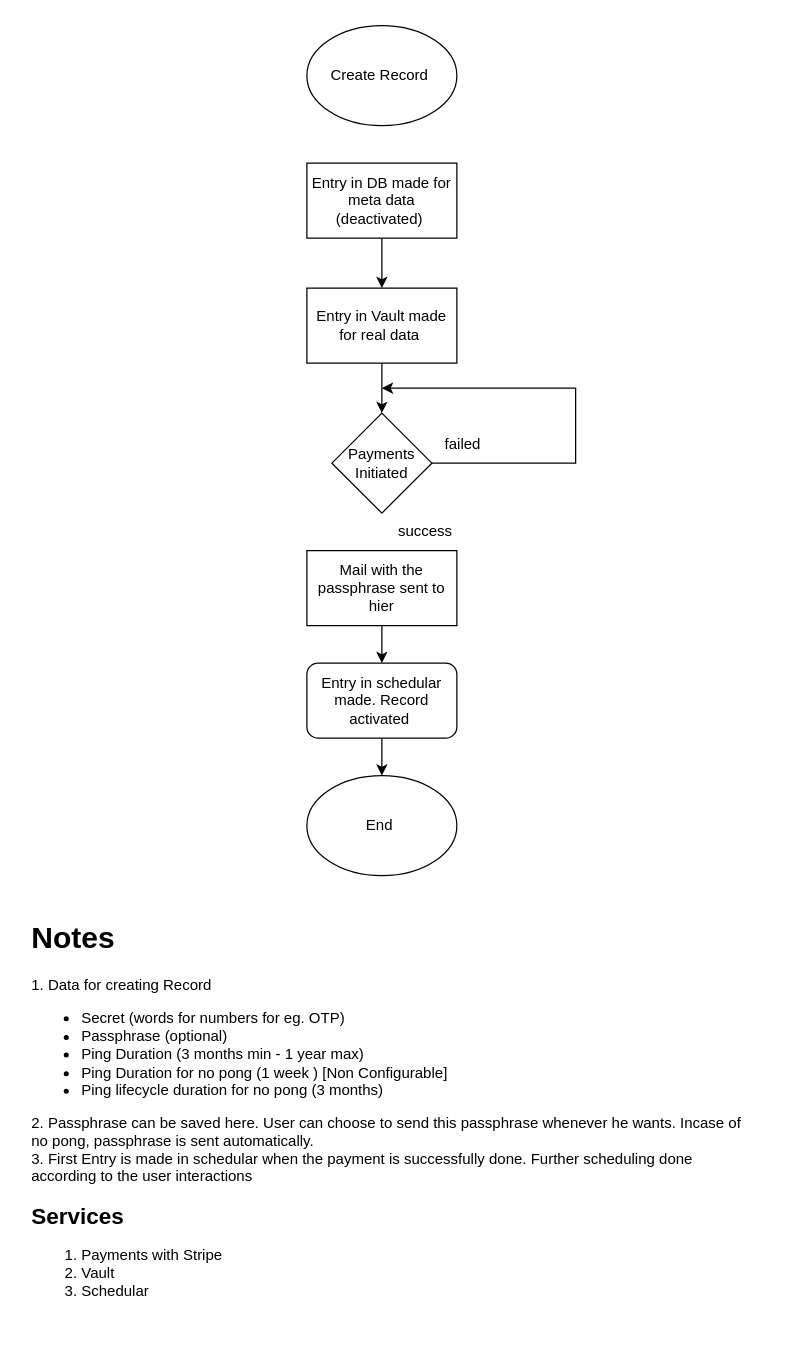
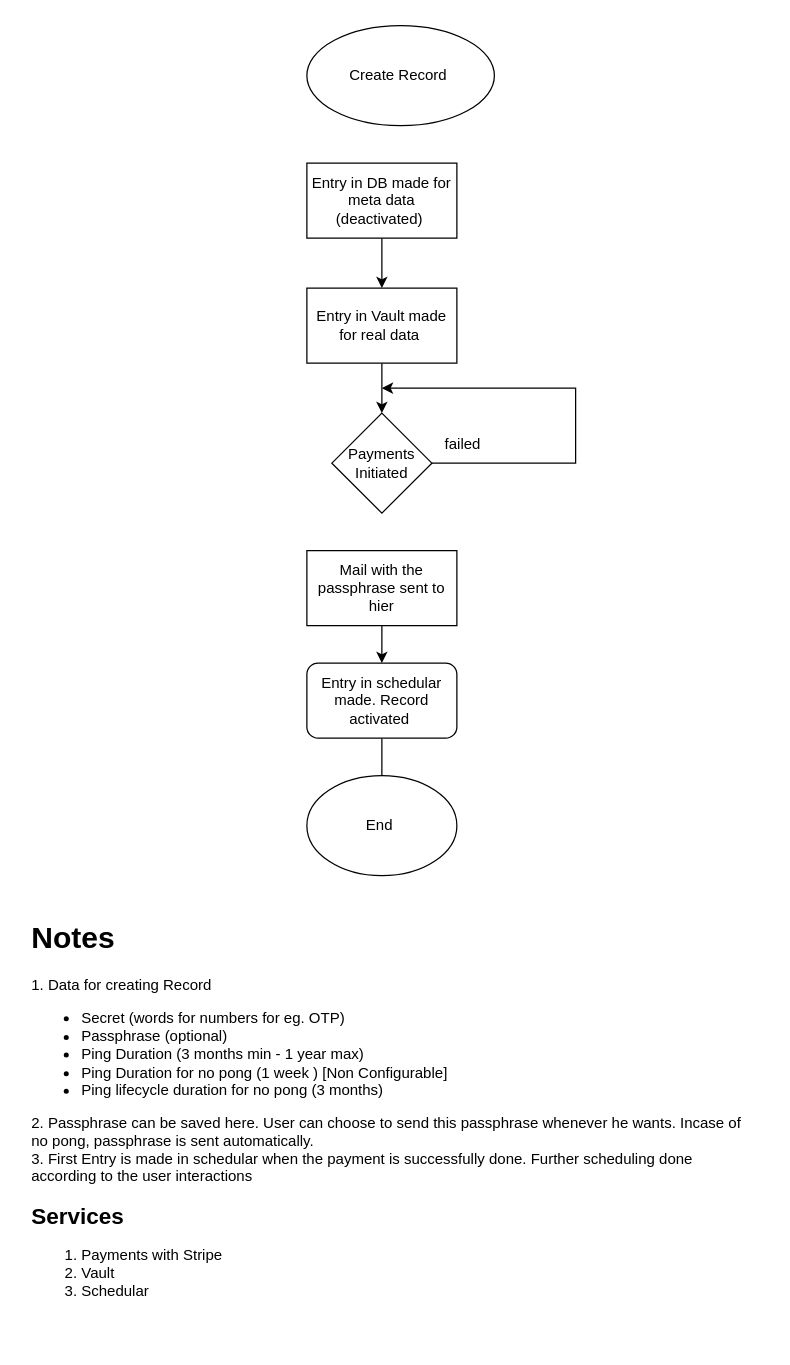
node "Create Record": size 150x100 -> 188x100
node "success": removed
edge "Entry in schedular made. Record activated" -> "End": arrowhead classic -> none
